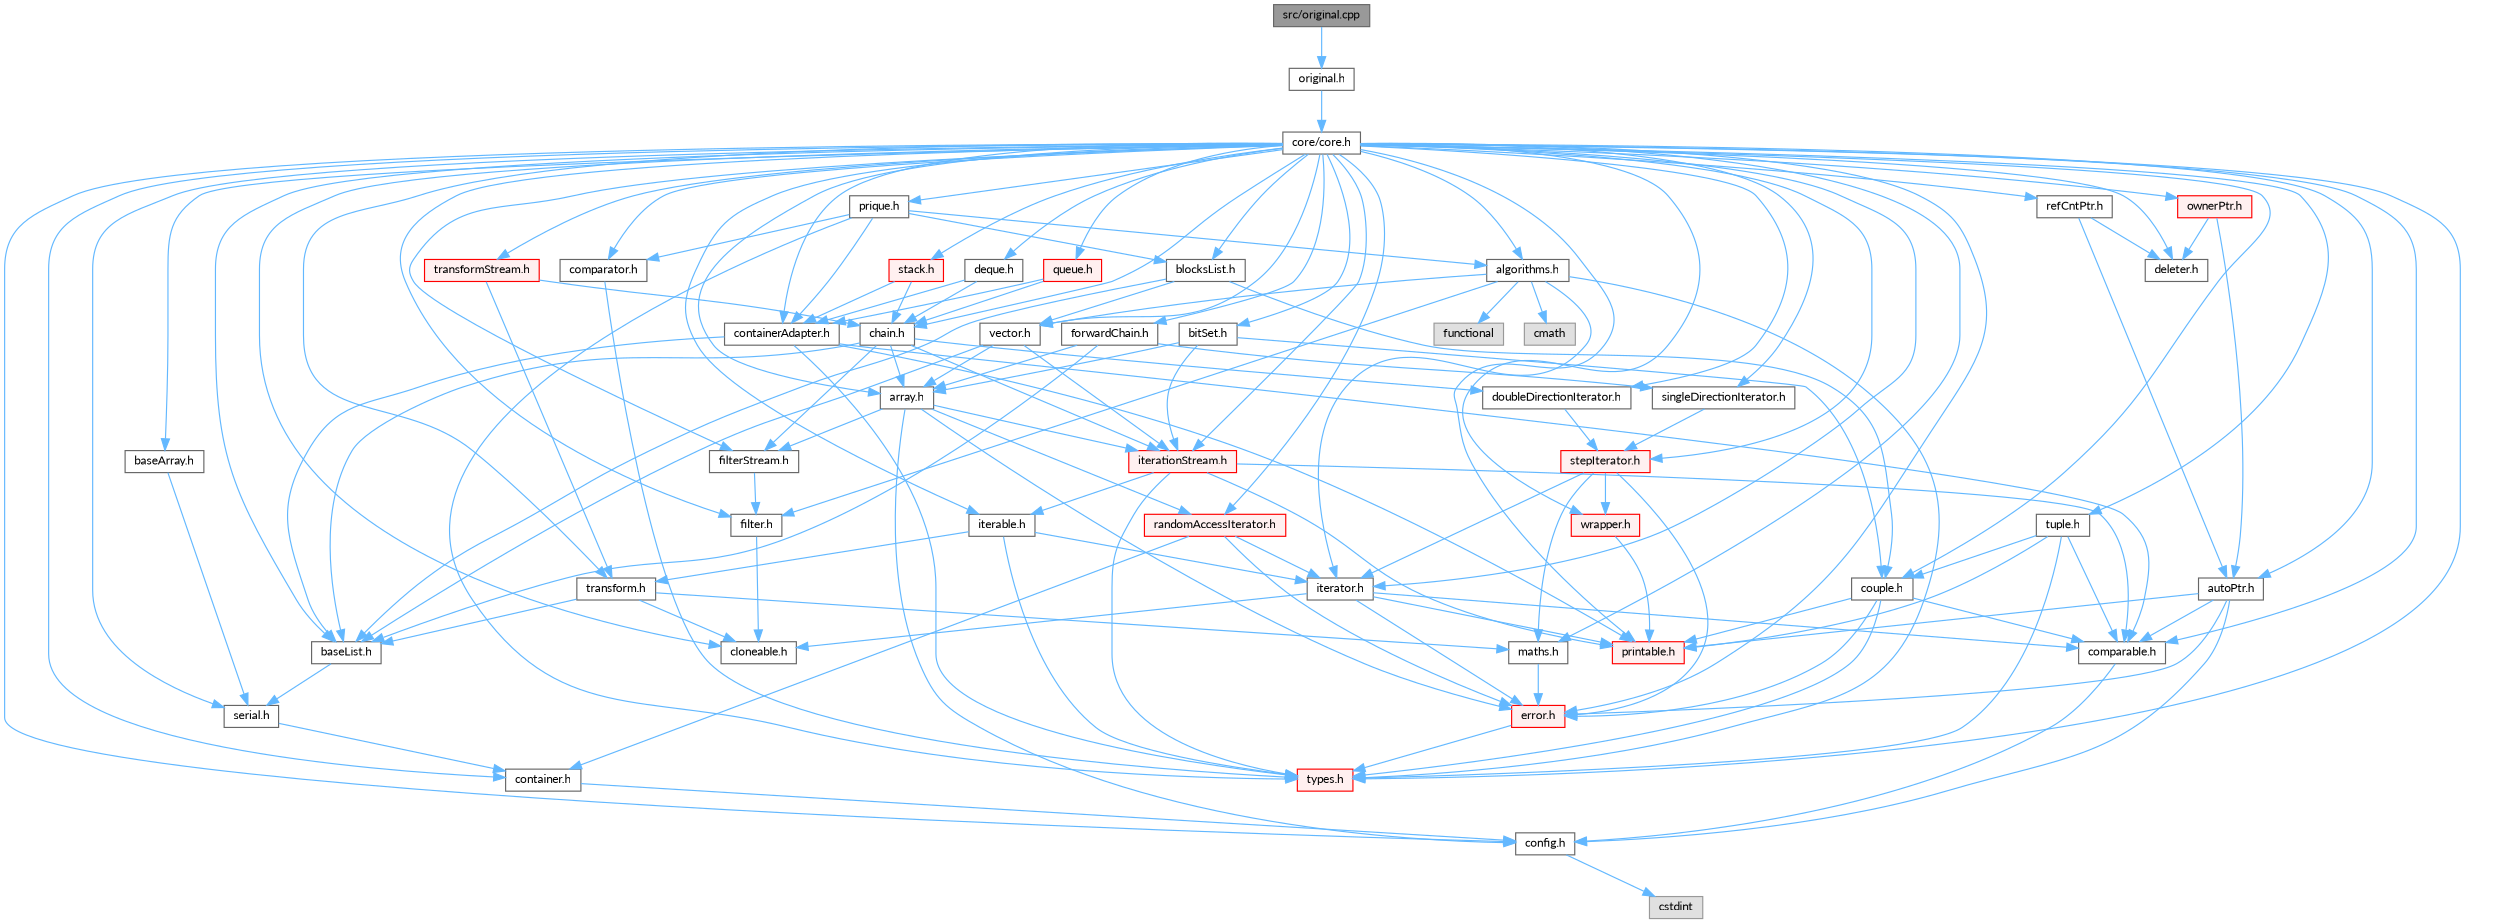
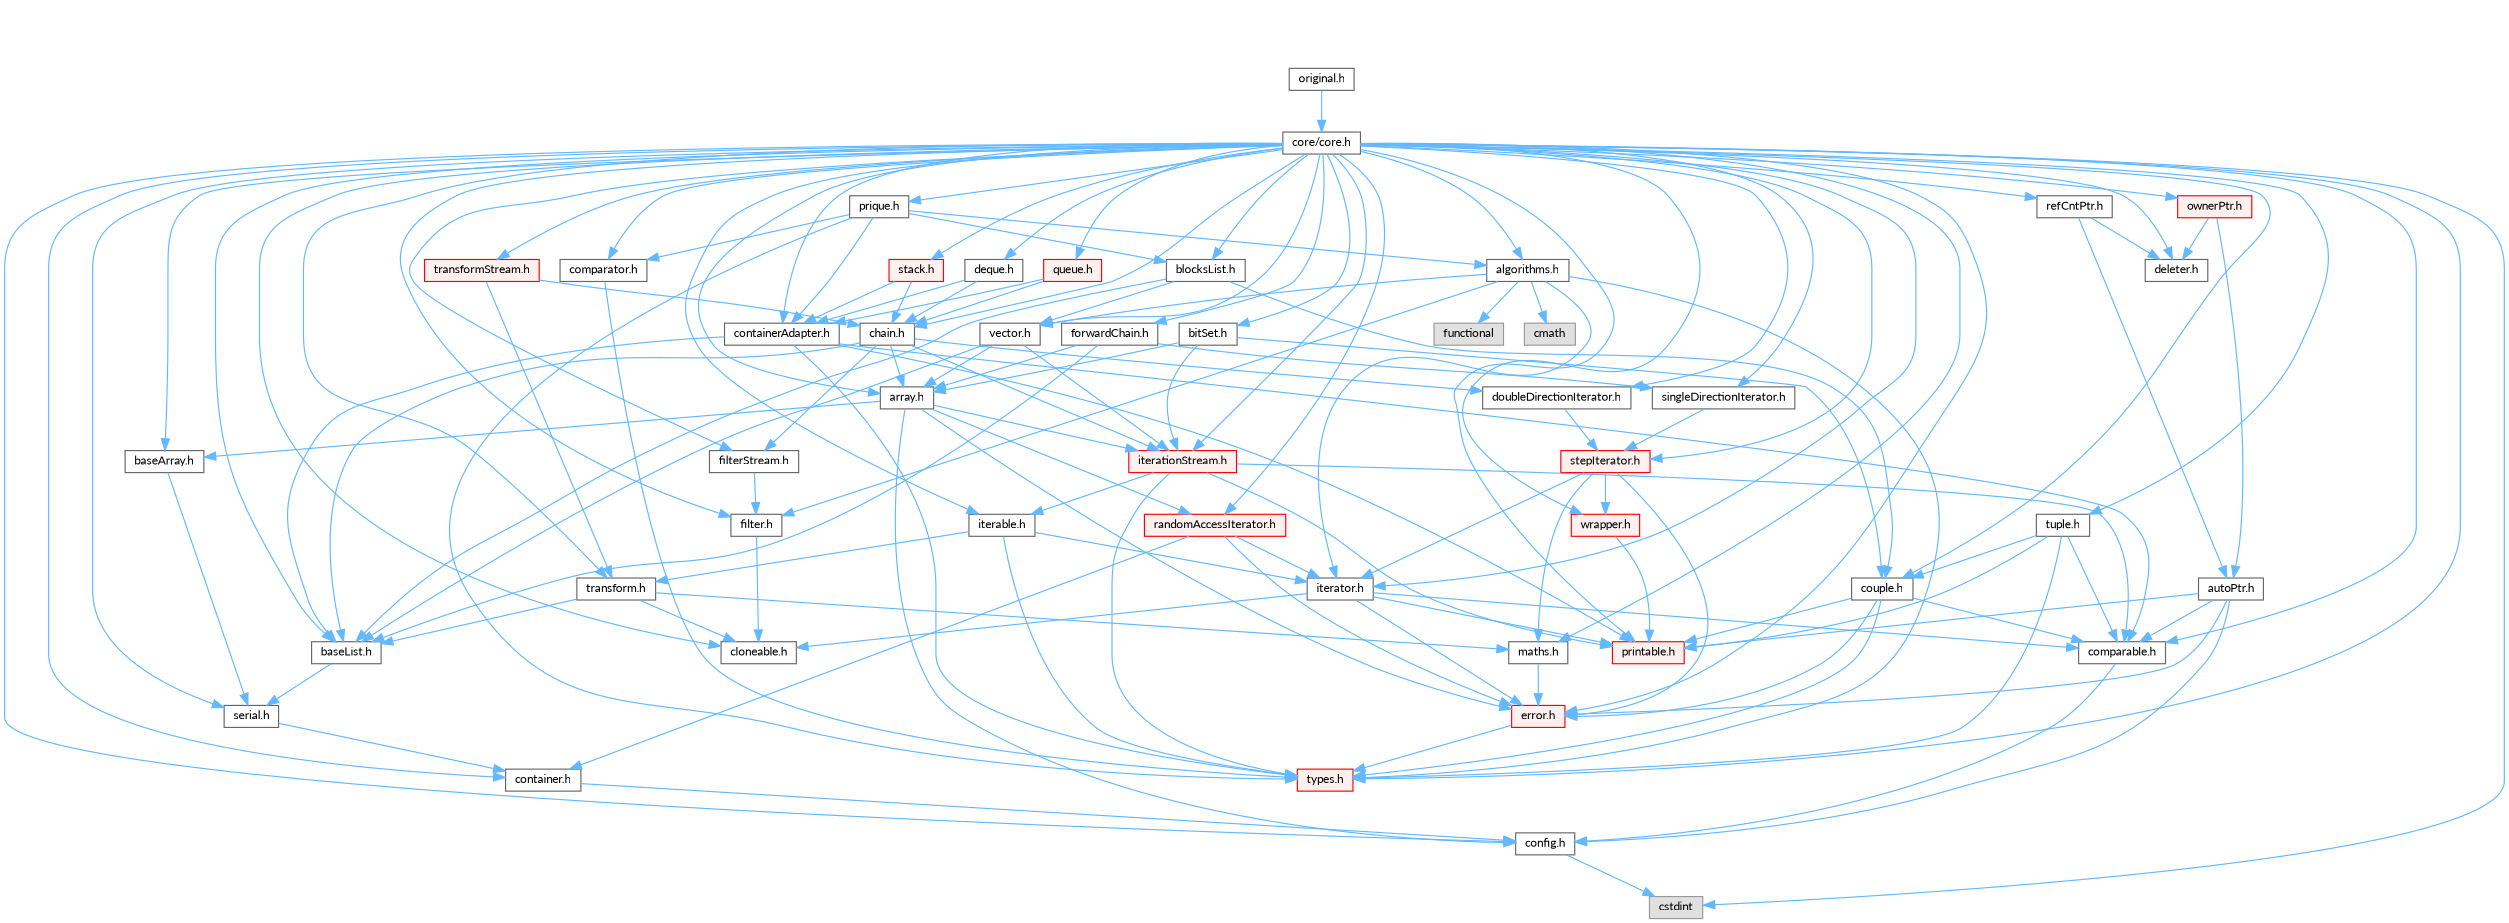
node "src/original.cpp": removed
edge "core/core.h" -> "autoPtr.h": now "core/core.h" -> "cstdint"
edge "array.h" -> "filterStream.h": now "array.h" -> "baseArray.h"
